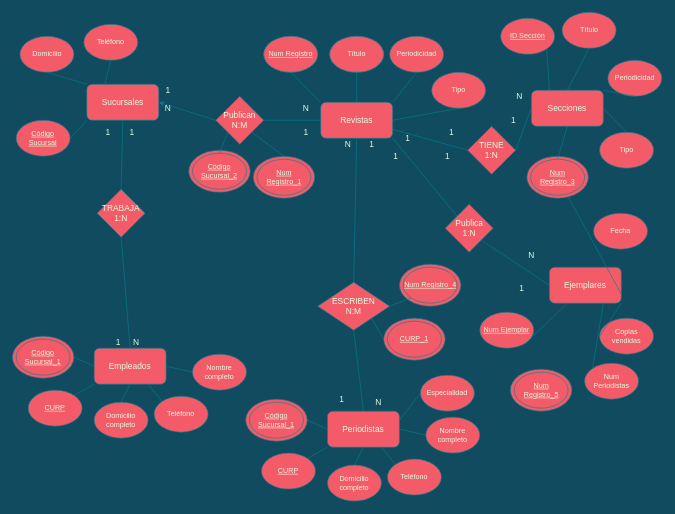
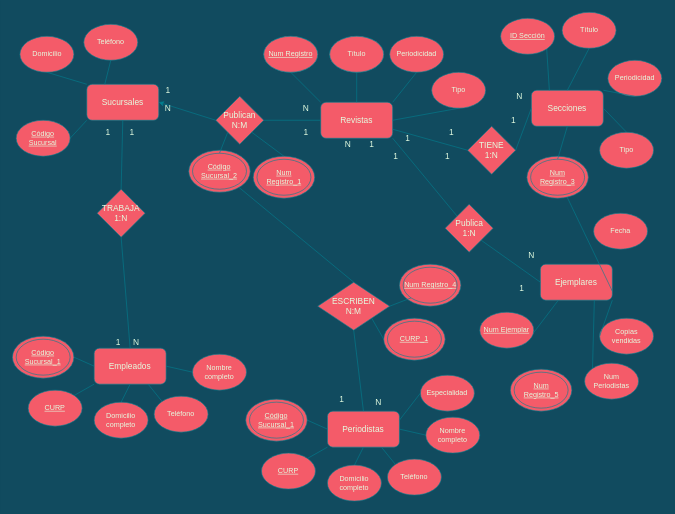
edge "Revistas" -- "ESCRIBEN N:M": now "Código Sucursal_2" -- "ESCRIBEN N:M"
node "Ejemplares": moved (585, 285) -> (576, 282)
